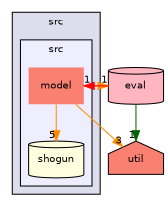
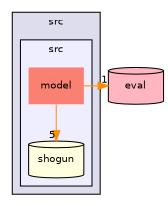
edge "eval" -> "model": removed
node "util": removed
